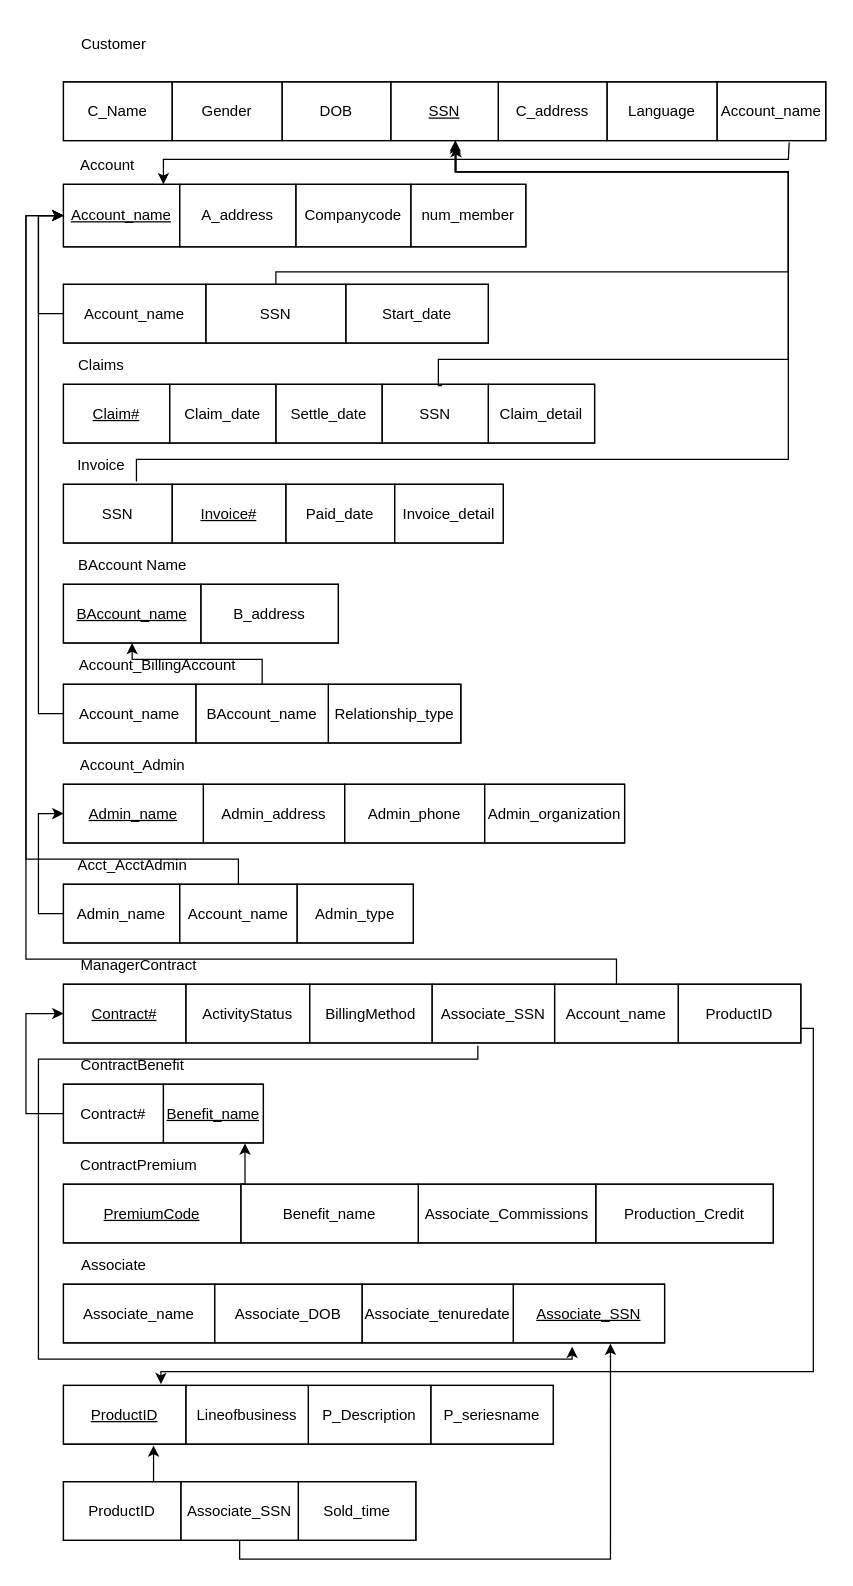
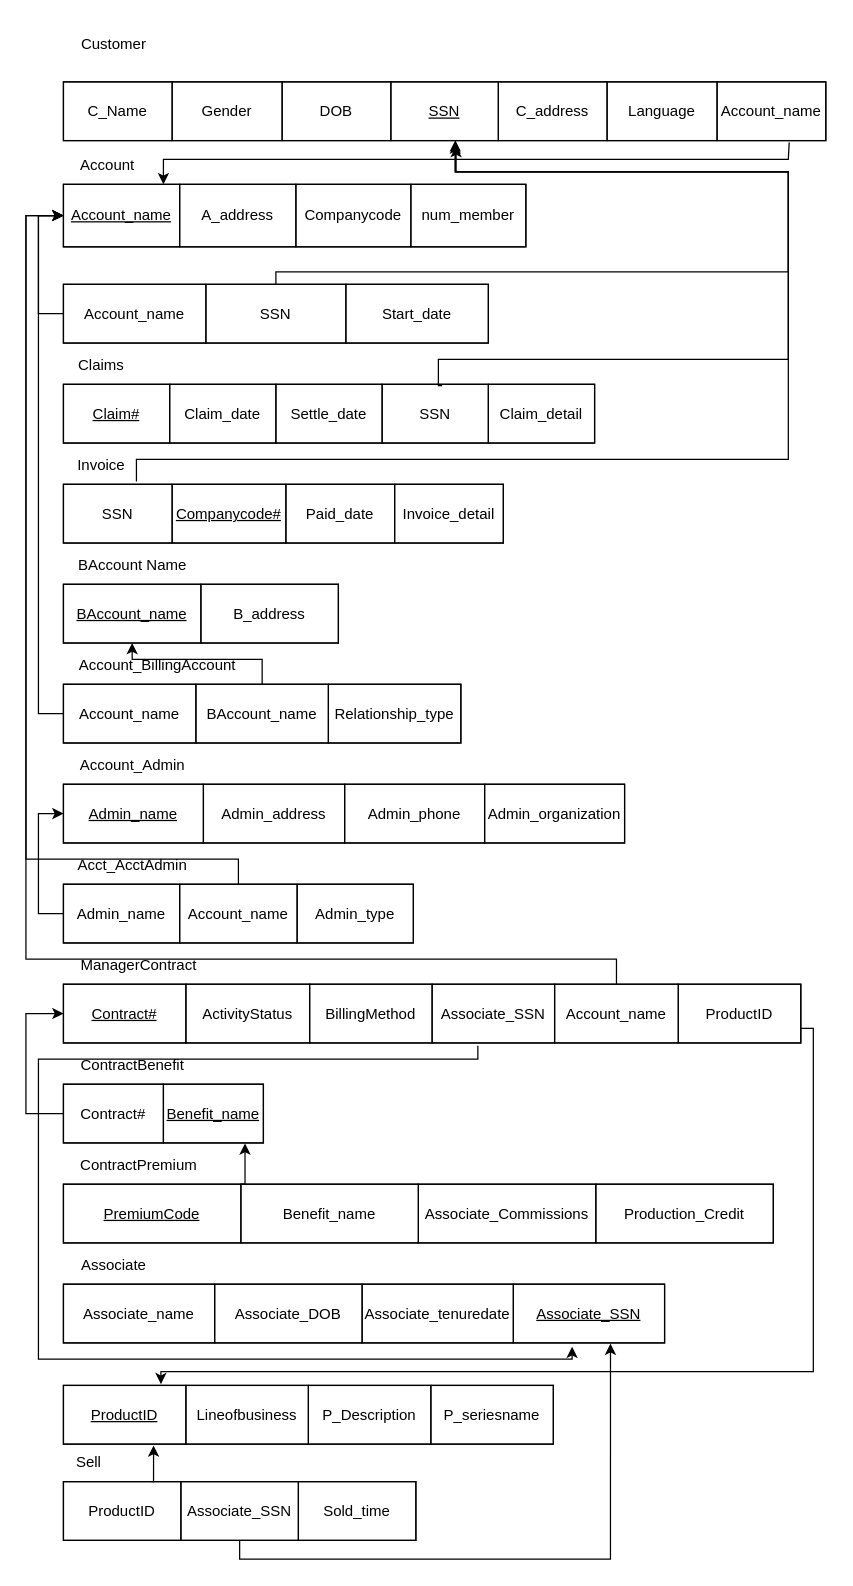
node "Invoice#": label "Invoice#" -> "Companycode#"
node "Sell": added
